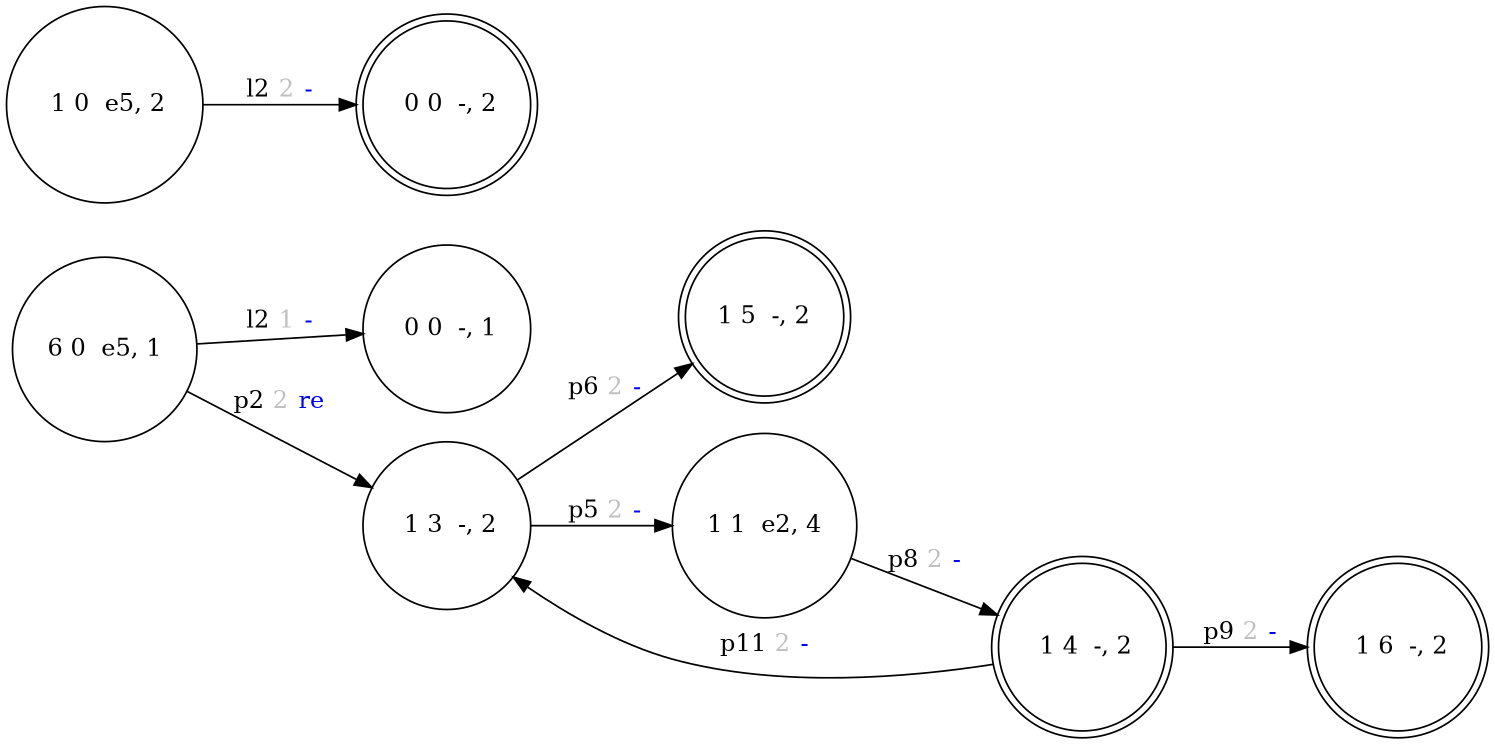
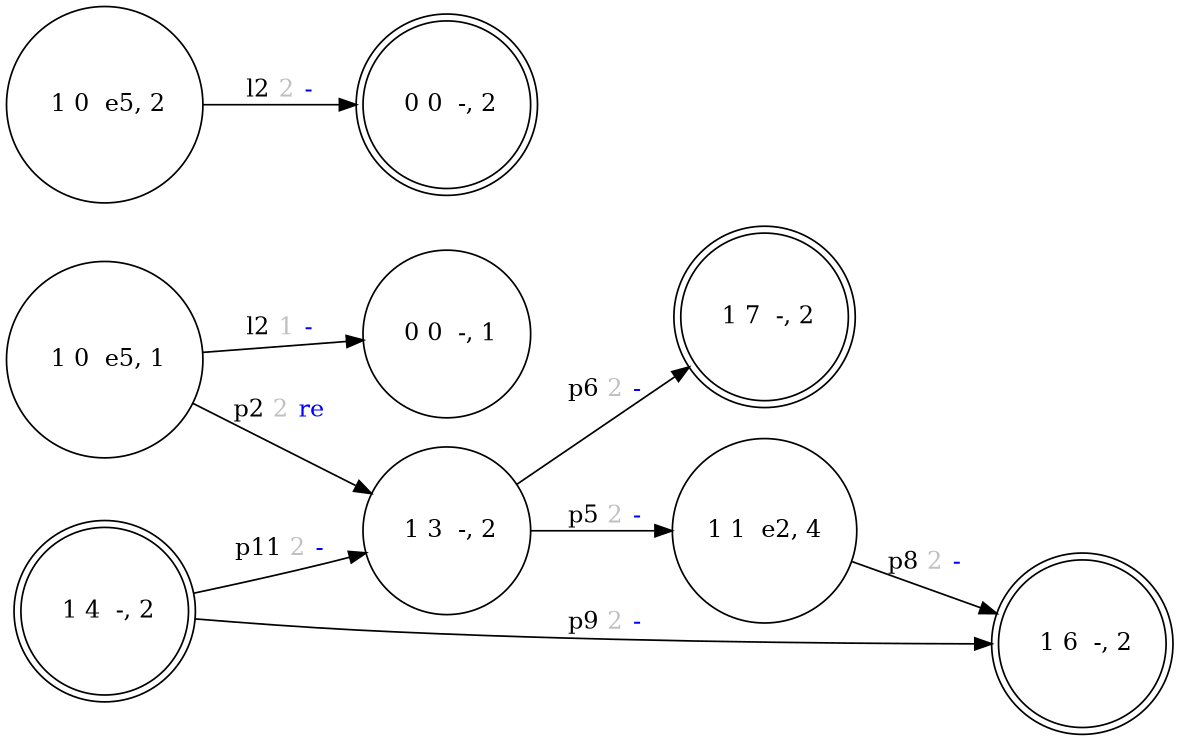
node "1 5  -, 2": label "1 5  -, 2" -> "1 7  -, 2"
node "6 0  e5, 1": label "6 0  e5, 1" -> "1 0  e5, 1"
edge "1 1  e2, 4" -> "1 4  -, 2": now "1 1  e2, 4" -> "1 6  -, 2"
